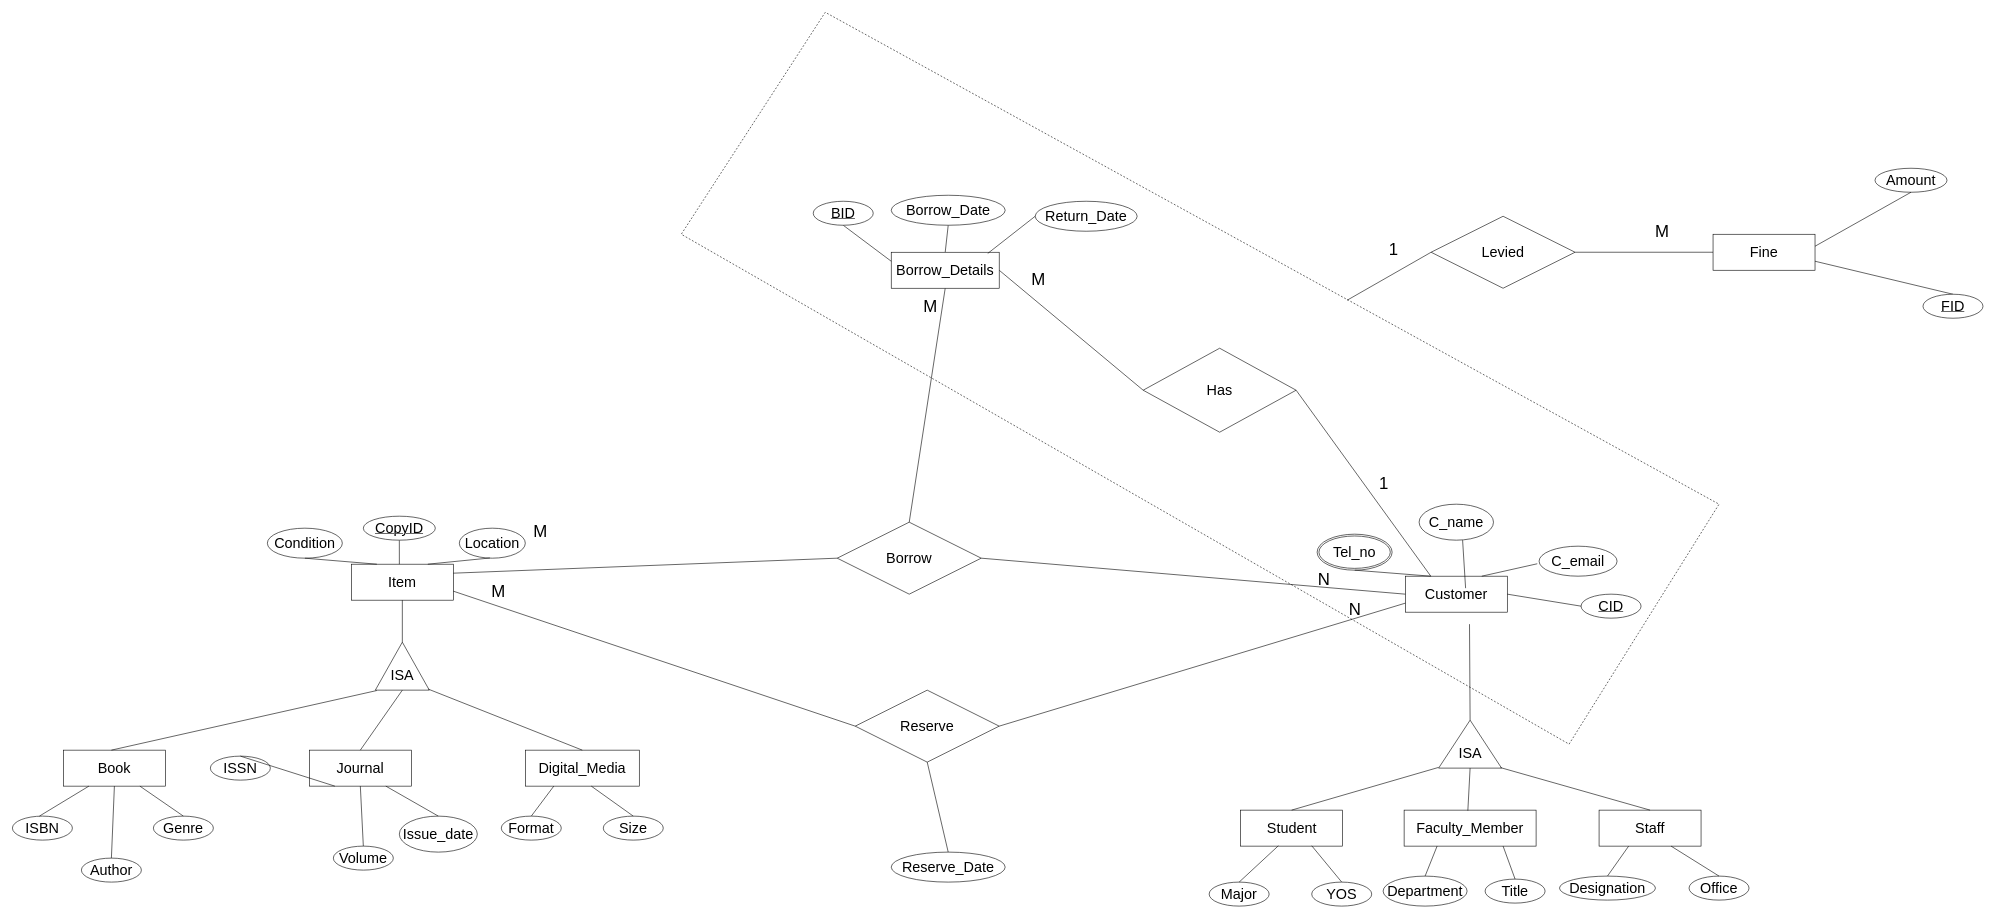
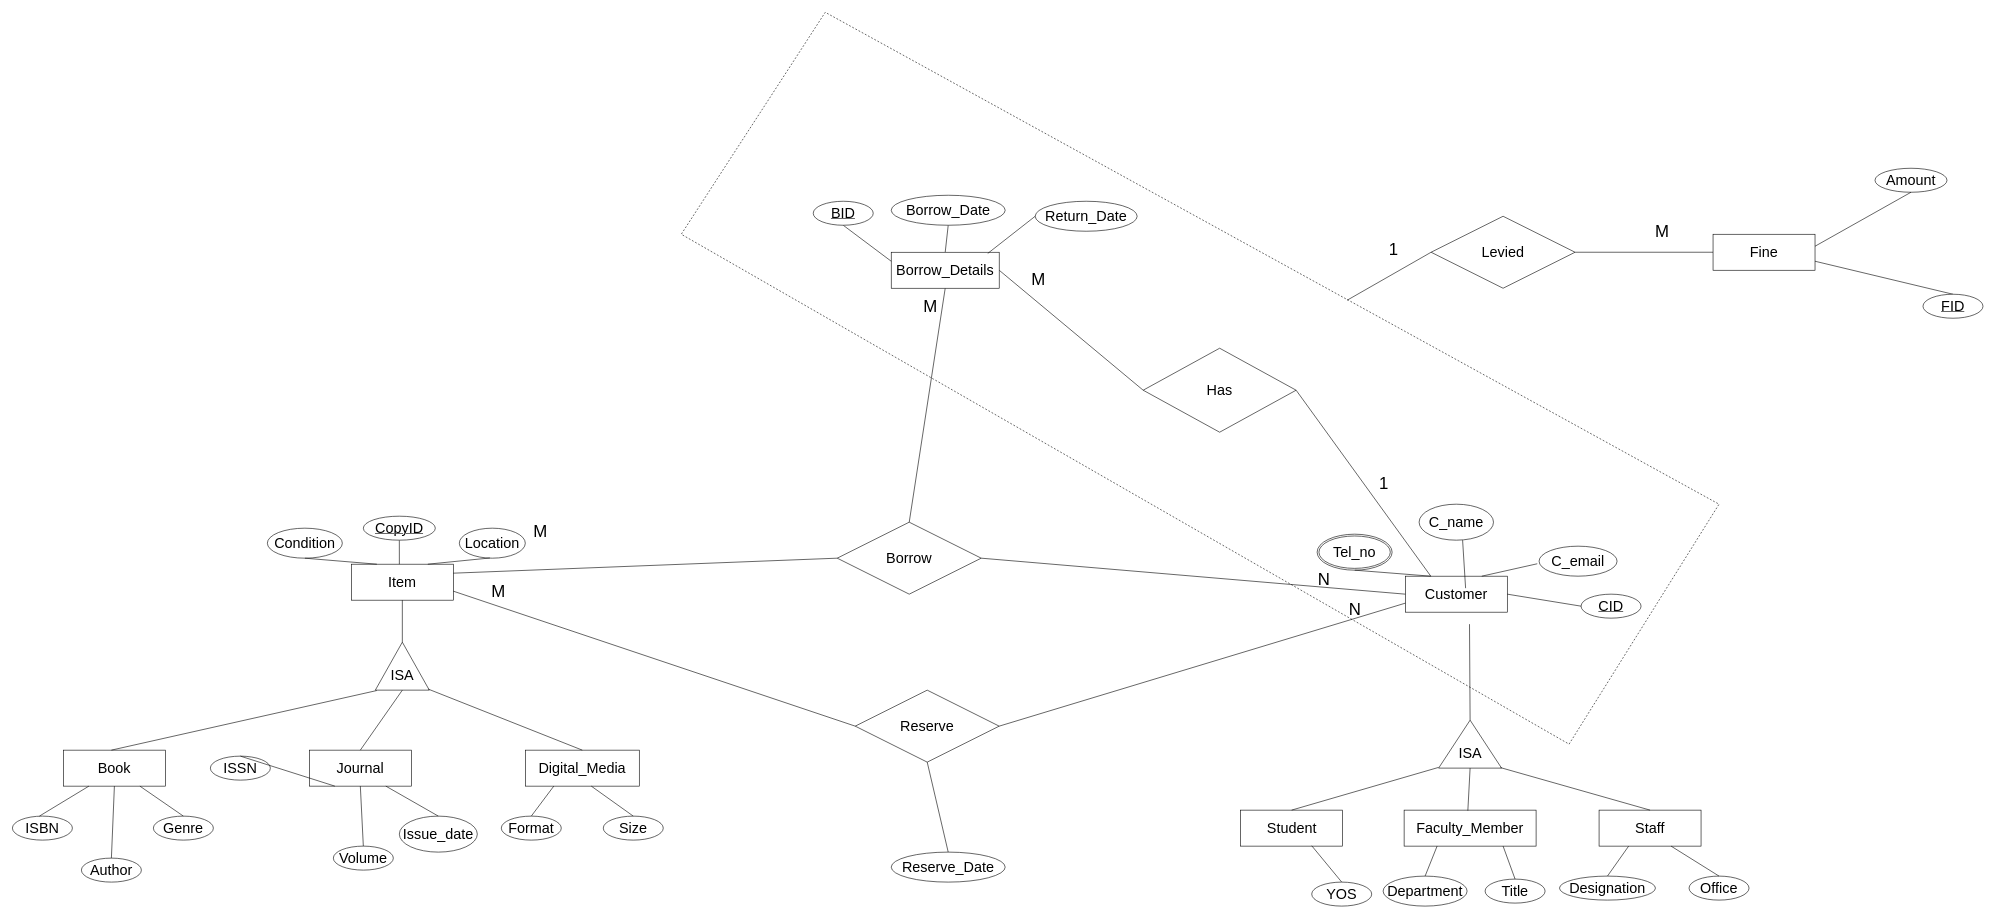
edge "Student" -- "Major": removed
node "Major": removed
